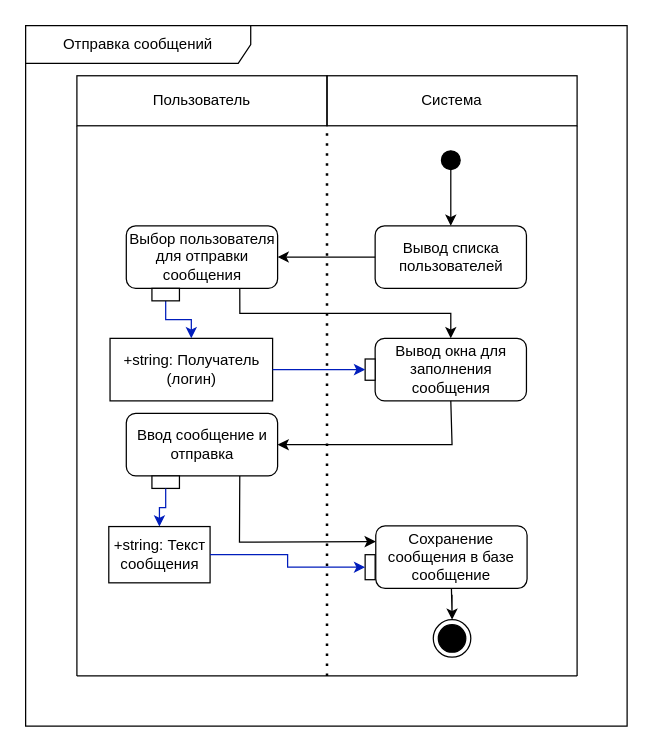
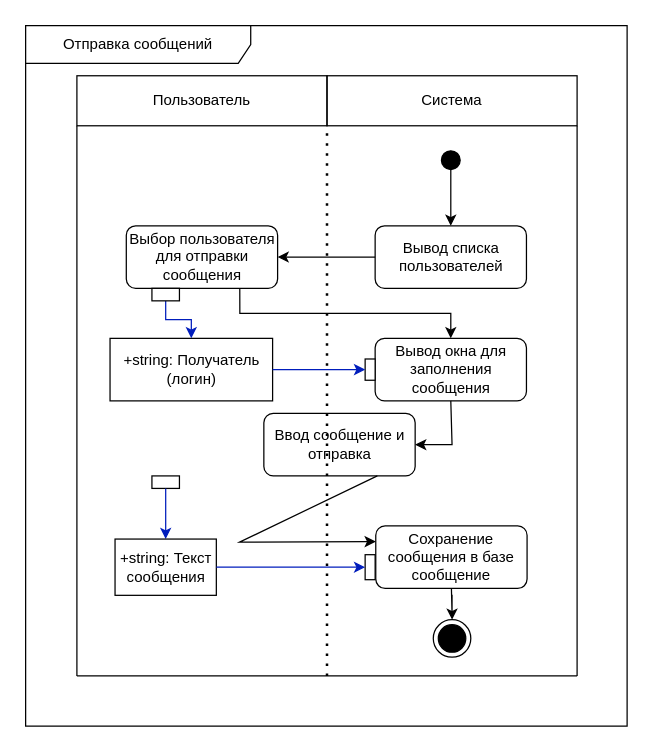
node "Ввод сообщение и отправка": moved (202, 444) -> (339, 444)
node "+string: Текст сообщения": moved (159, 554) -> (166, 567)
